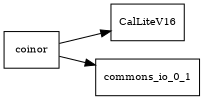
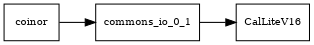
edge "coinor" -> "CalLiteV16": now "commons_io_0_1" -> "CalLiteV16"
